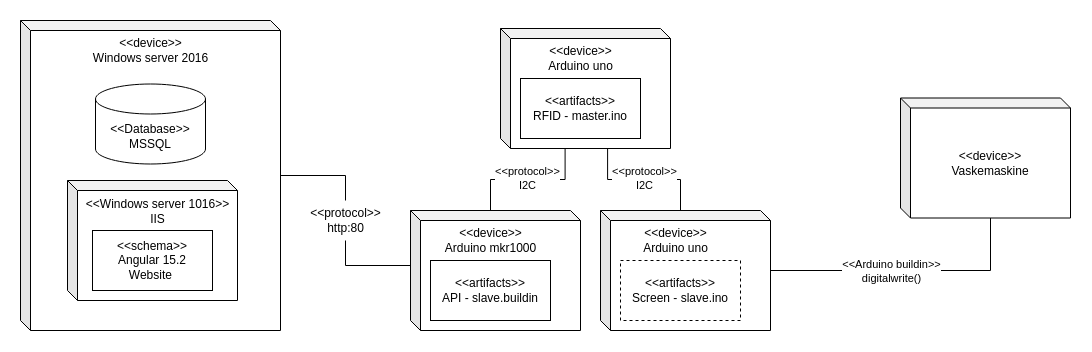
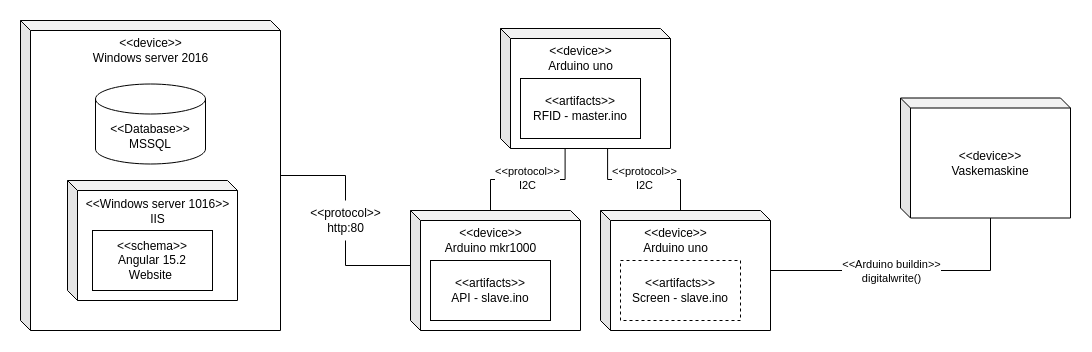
node "<<artifacts>> API - slave.buildin": label "<<artifacts>> API - slave.buildin" -> "<<artifacts>> API - slave.ino"
